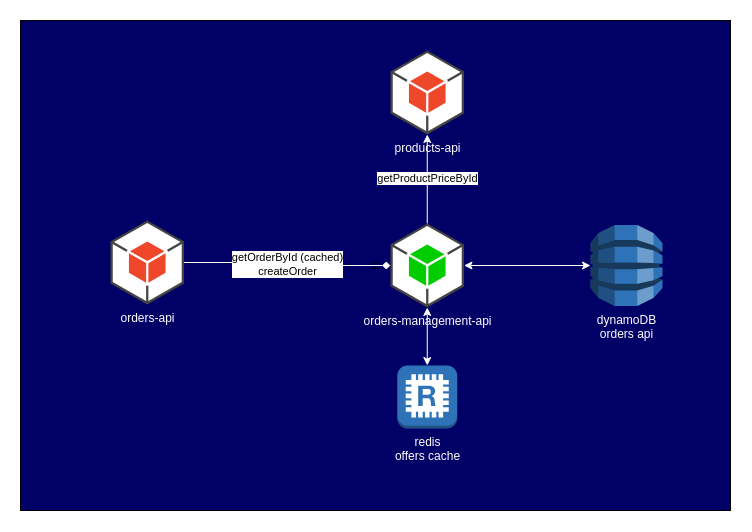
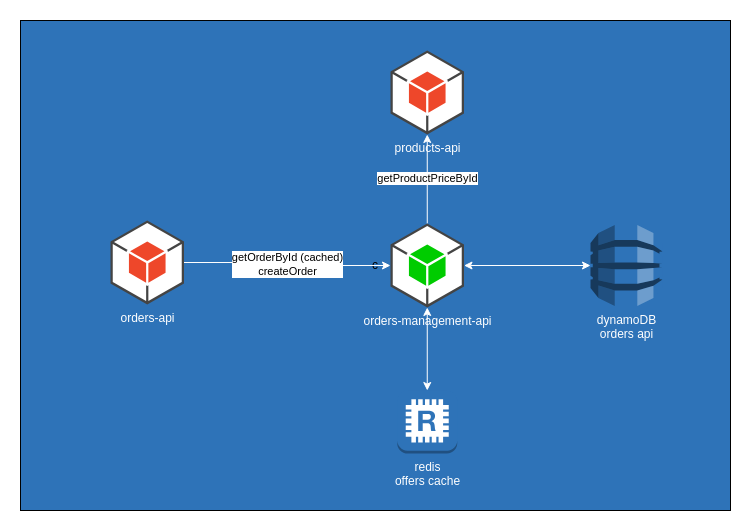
node "c": fillcolor #000066 -> #2e73b8
edge "orders-api" -> "orders-management-api": arrowhead diamond -> classic
node "redis offers cache": moved (427, 397) -> (427, 422)
